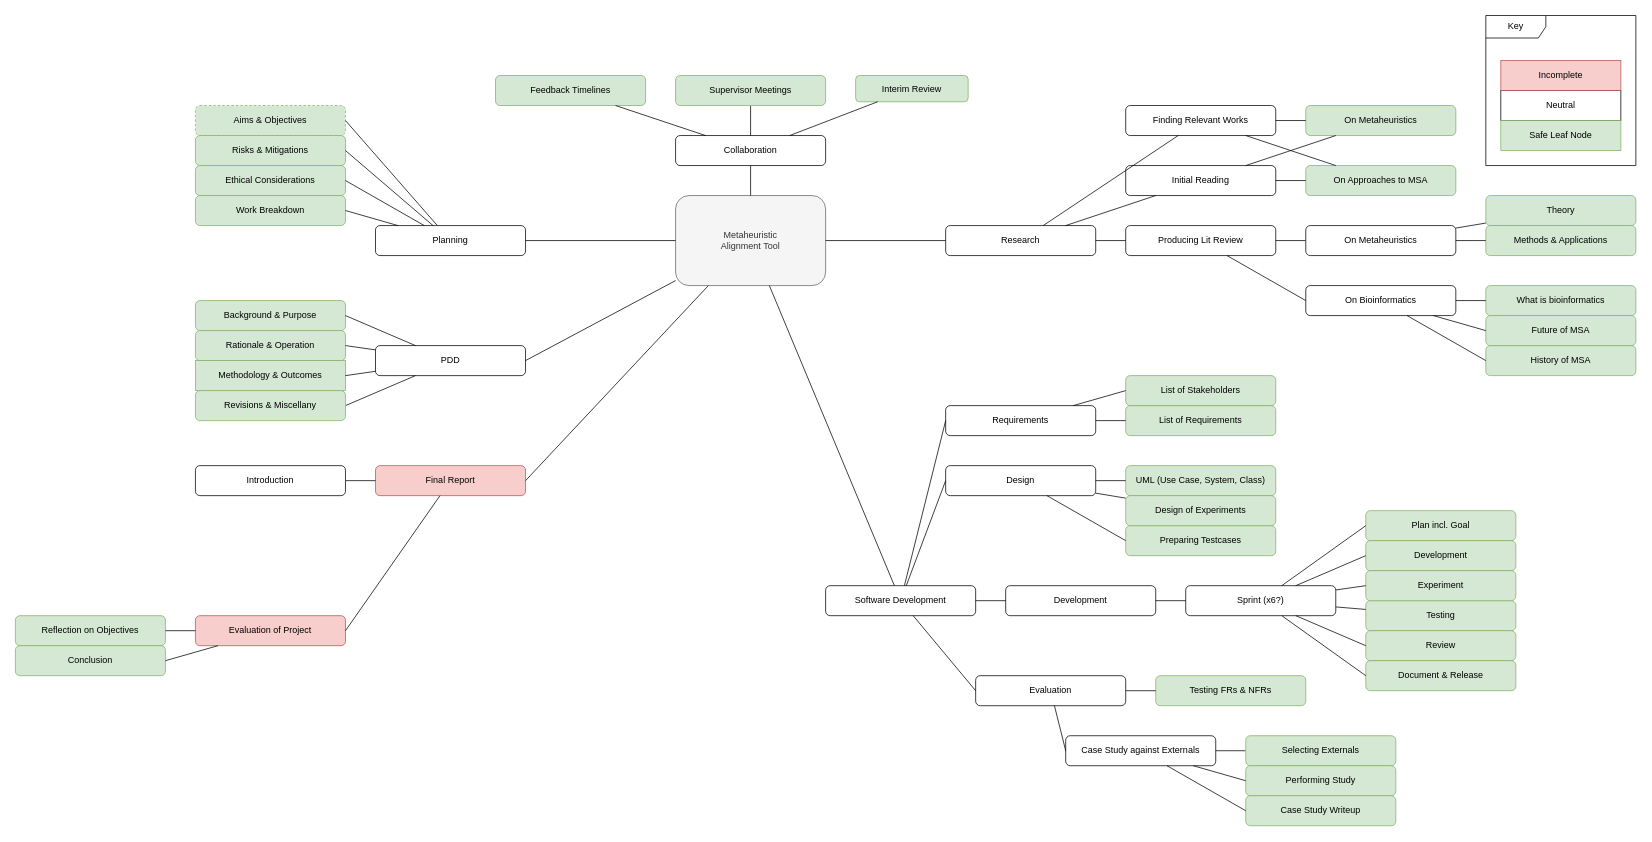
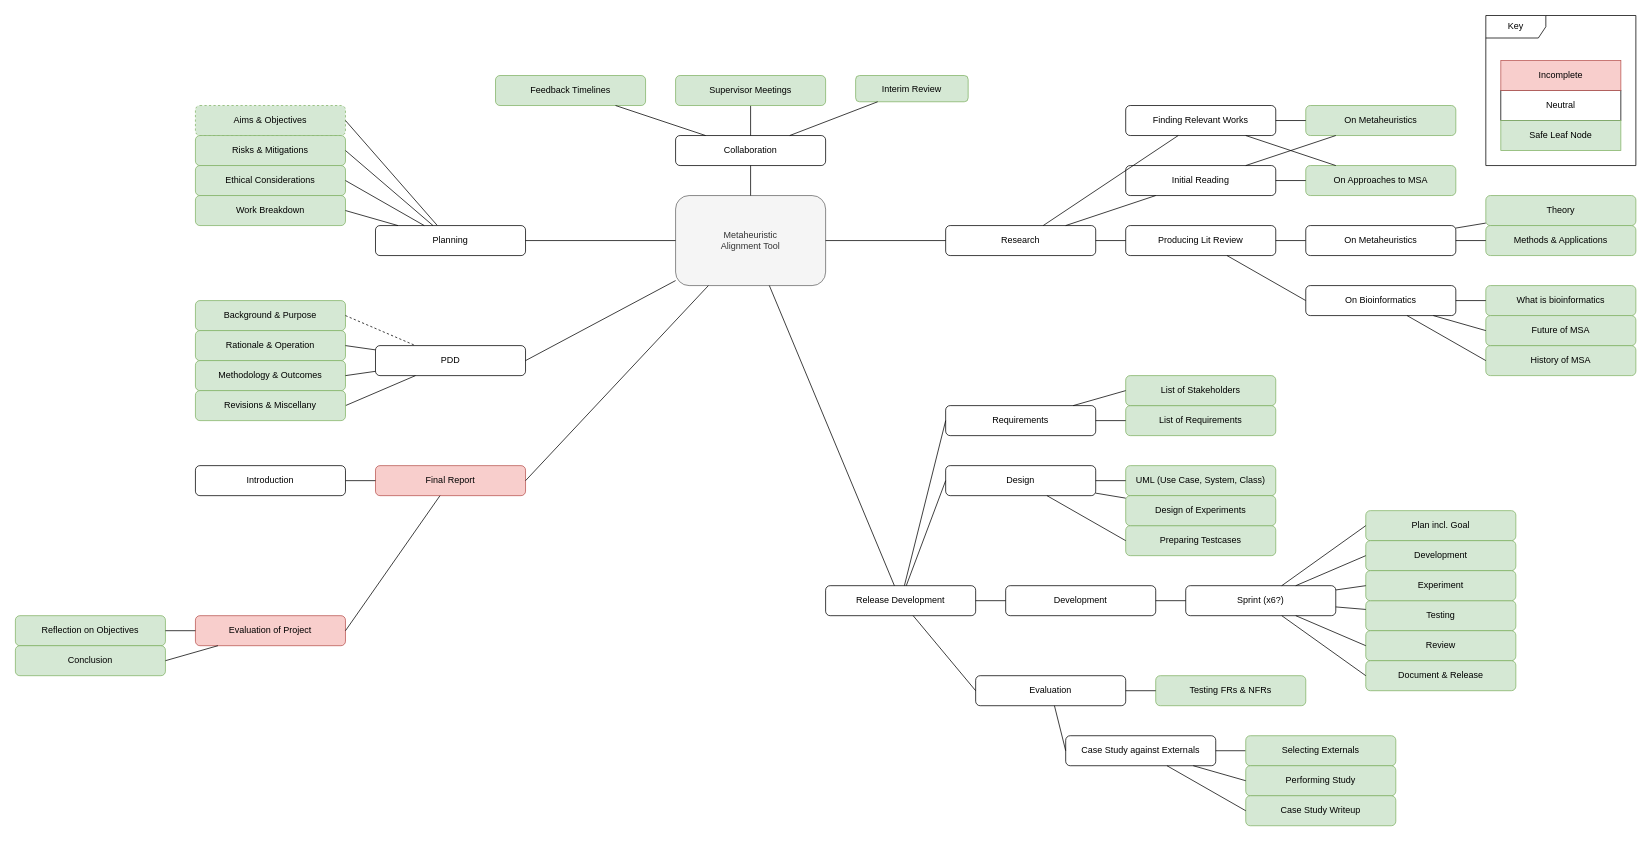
edge "Background & Purpose" -- "PDD": style solid -> dashed
node "Methodology & Outcomes": shape rectangle -> rounded rectangle
node "Software Development": label "Software Development" -> "Release Development"
